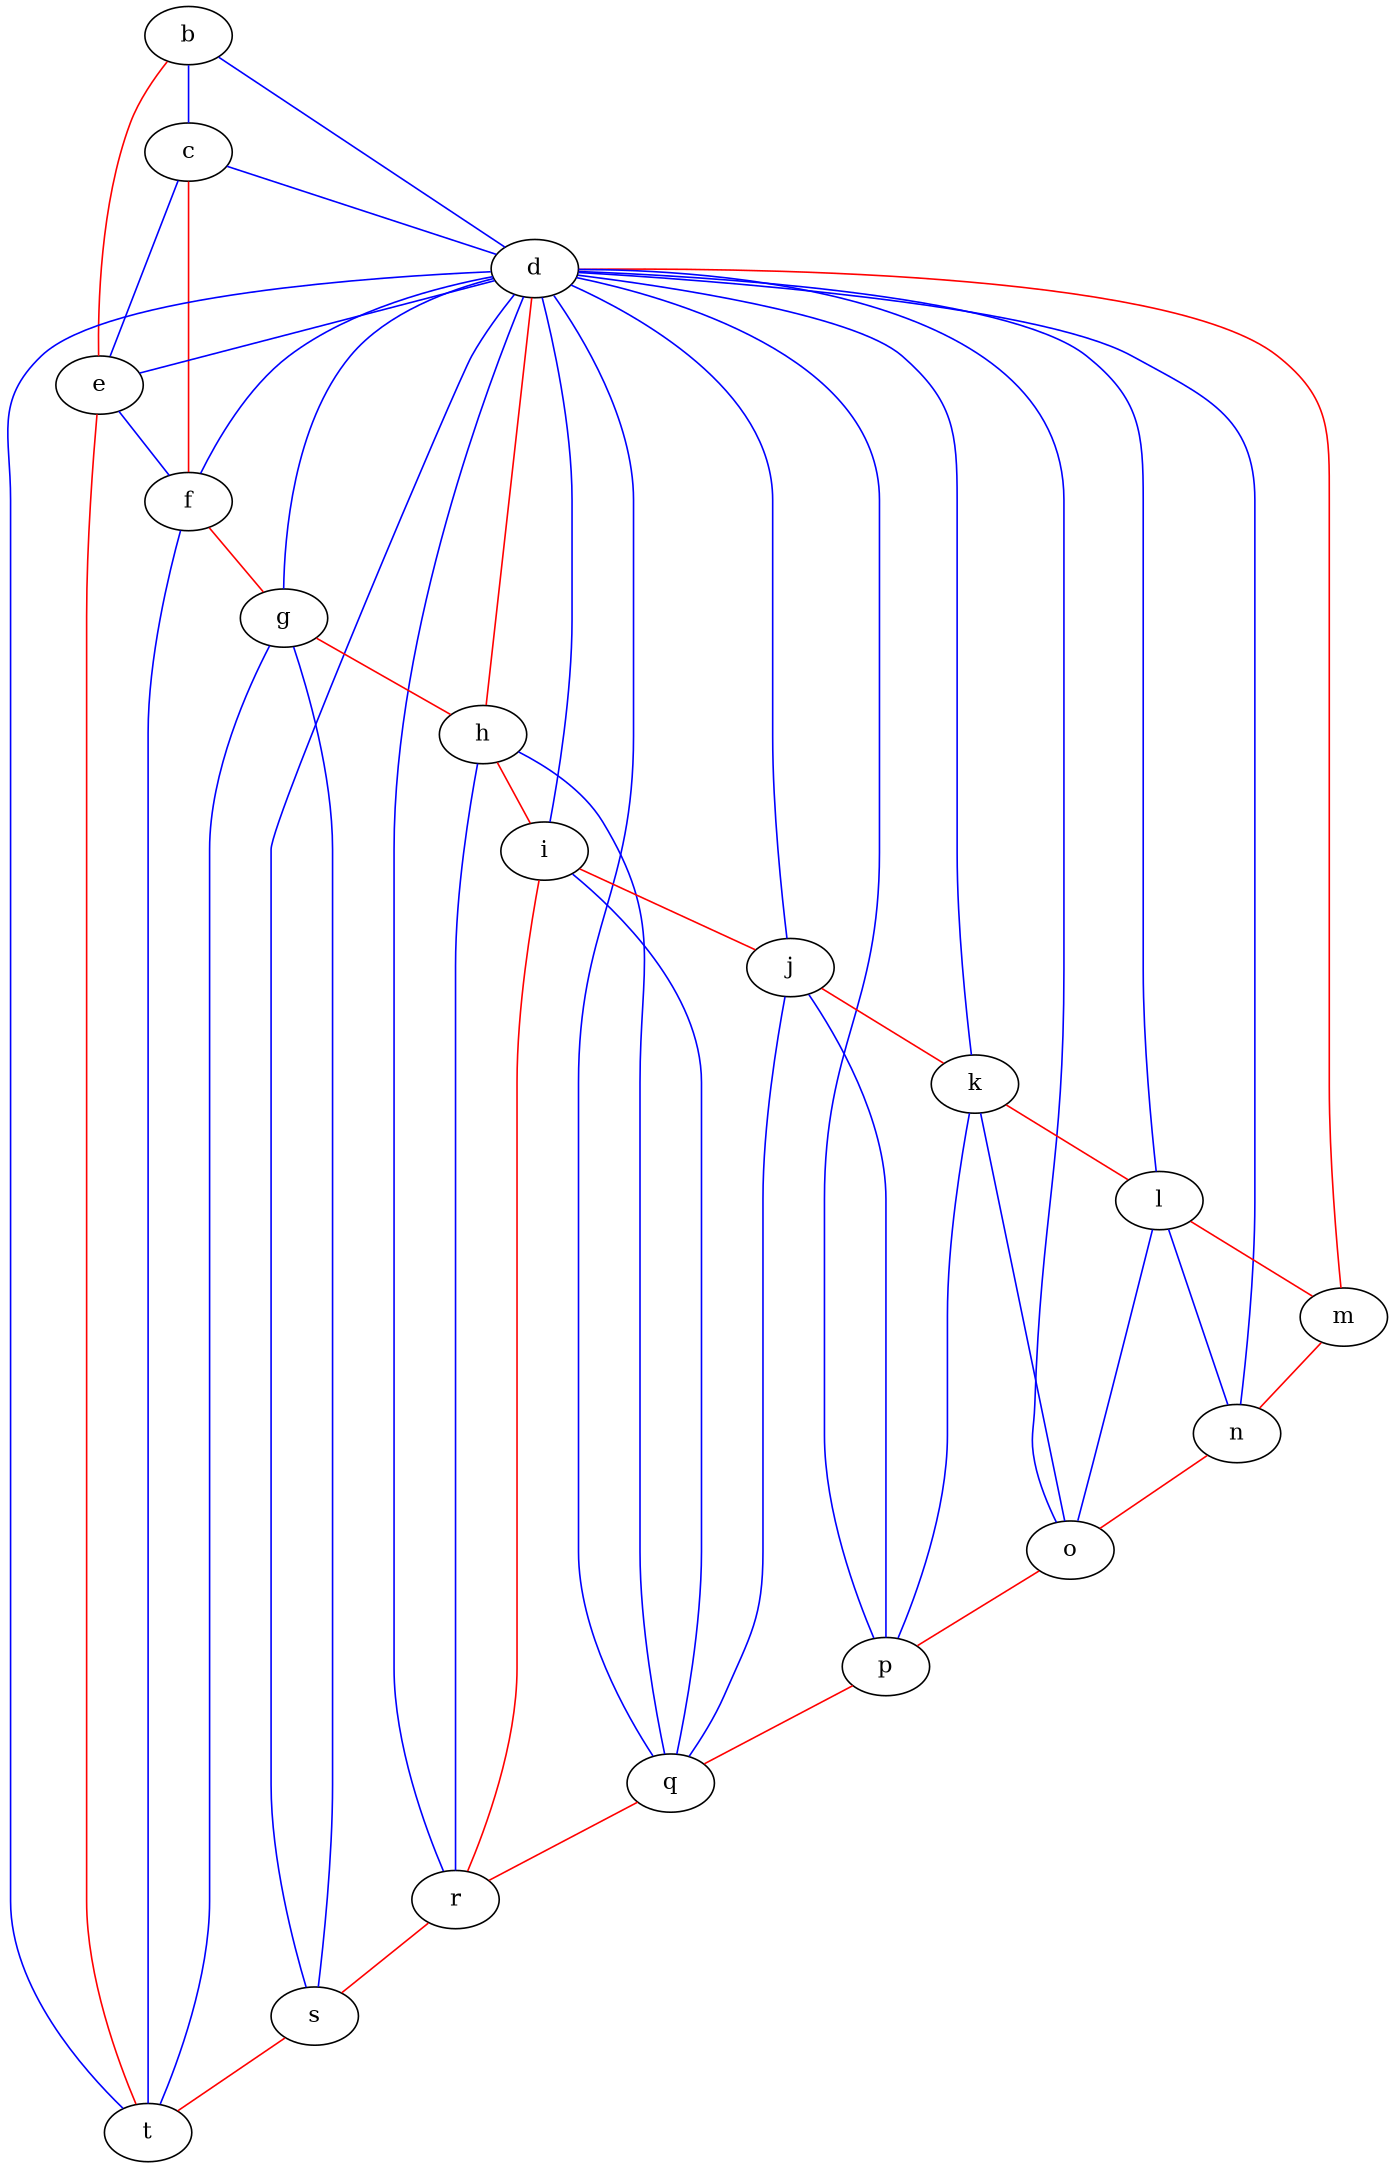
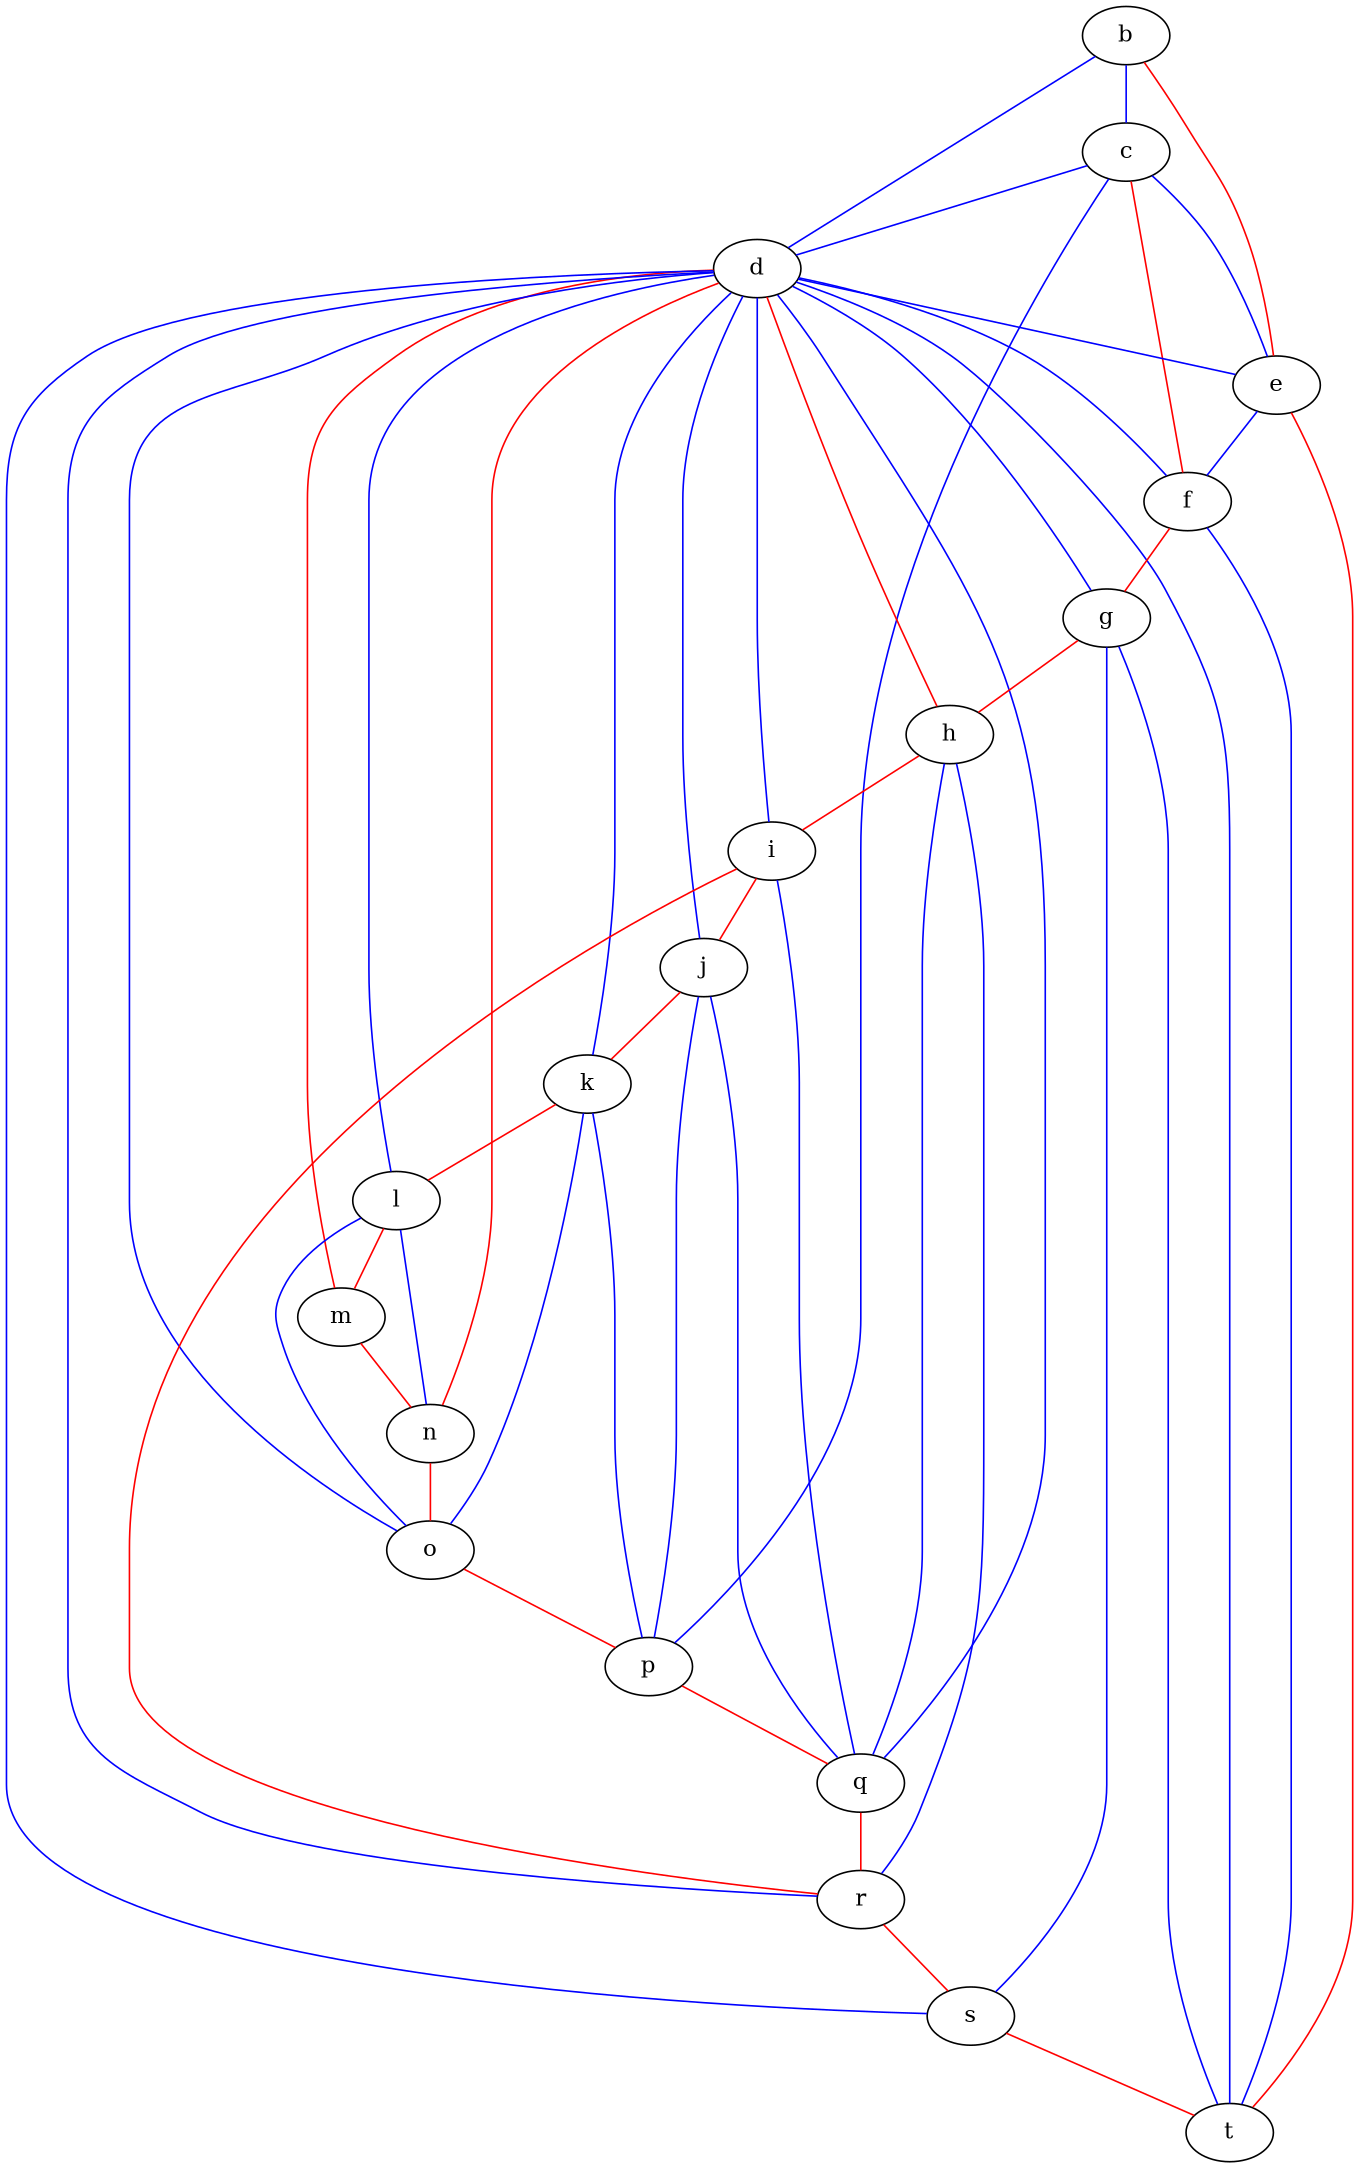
edge "d" -- "n": color blue -> red
edge "d" -- "p": now "c" -- "p"
